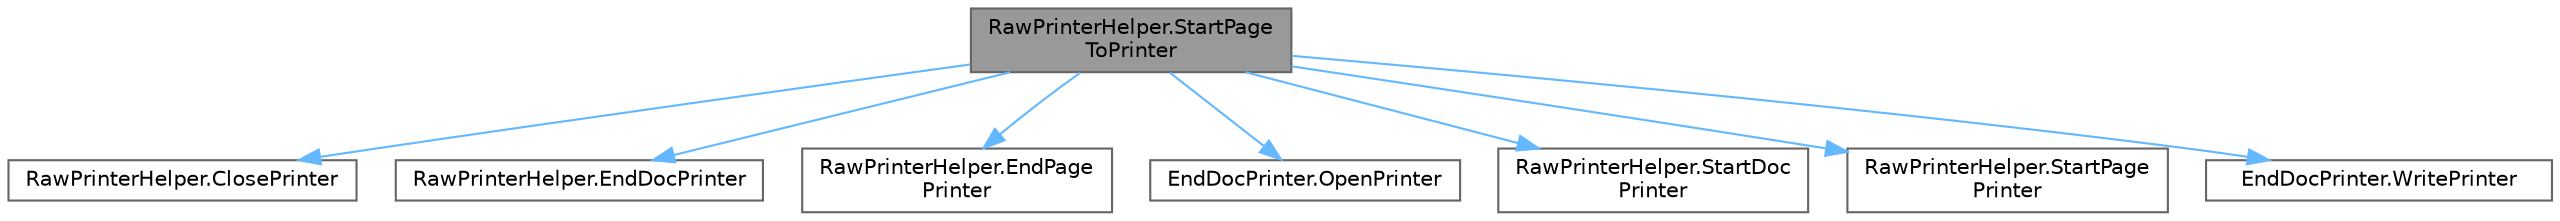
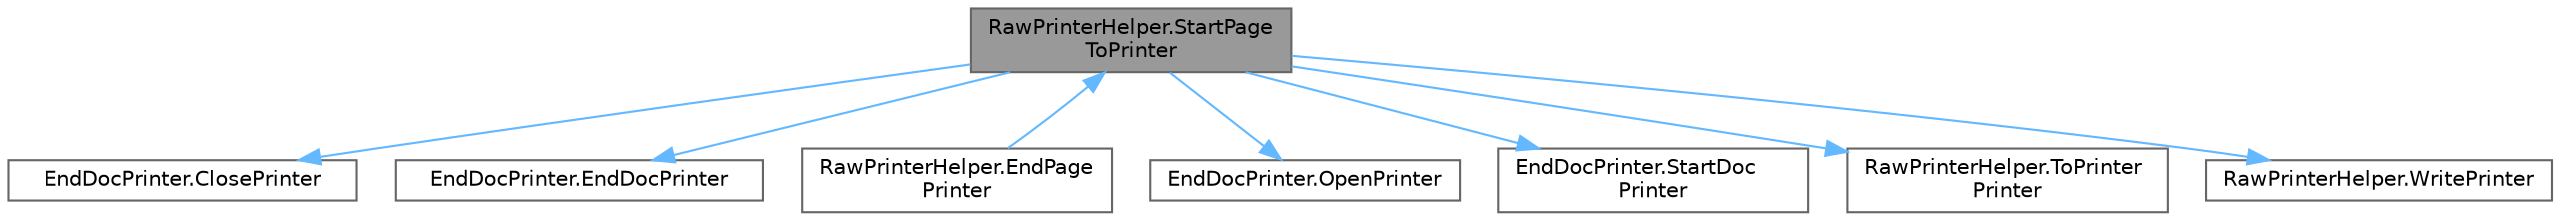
edge "RawPrinterHelper.StartPage ToPrinter" -> "RawPrinterHelper.EndPage Printer": reversed
node "RawPrinterHelper.ClosePrinter": label "RawPrinterHelper.ClosePrinter" -> "EndDocPrinter.ClosePrinter"
node "RawPrinterHelper.EndDocPrinter": label "RawPrinterHelper.EndDocPrinter" -> "EndDocPrinter.EndDocPrinter"
node "RawPrinterHelper.StartDoc Printer": label "RawPrinterHelper.StartDoc Printer" -> "EndDocPrinter.StartDoc Printer"
node "RawPrinterHelper.StartPage Printer": label "RawPrinterHelper.StartPage Printer" -> "RawPrinterHelper.ToPrinter Printer"
node "EndDocPrinter.WritePrinter": label "EndDocPrinter.WritePrinter" -> "RawPrinterHelper.WritePrinter"
